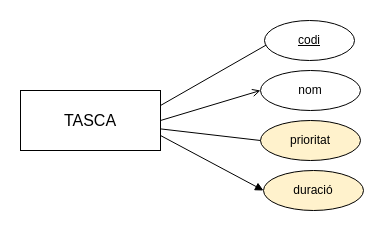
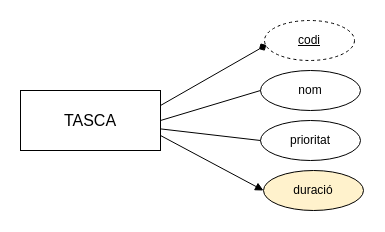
node "codi": style solid -> dashed
edge "codi" -- "TASCA": arrowhead none -> diamond
edge "TASCA" -> "nom": arrowhead open -> none
node "prioritat": fillcolor #fff2cc -> #ffffff
